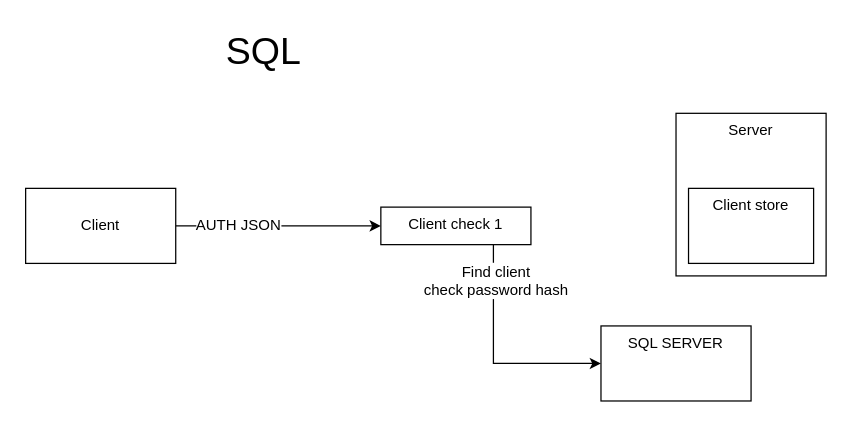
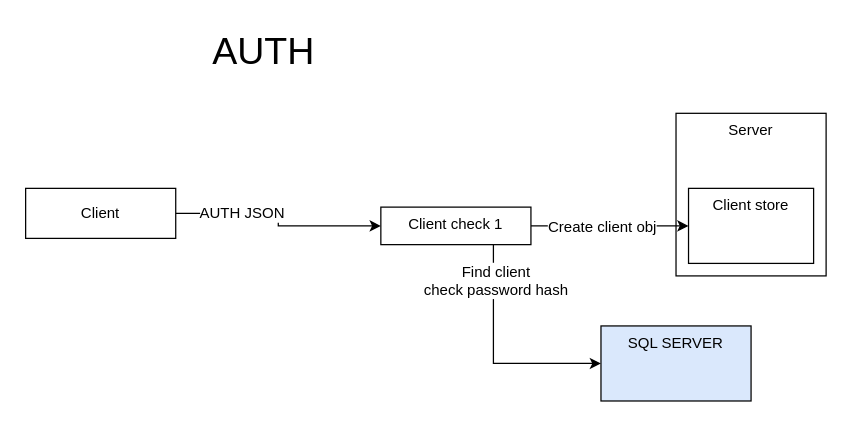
node "SQL": label "SQL" -> "AUTH"
node "Client": size 150x75 -> 150x50
edge "Client check 1" -> "Client store": added, label "Create client obj"
node "SQL SERVER": fillcolor #ffffff -> #dae8fc
